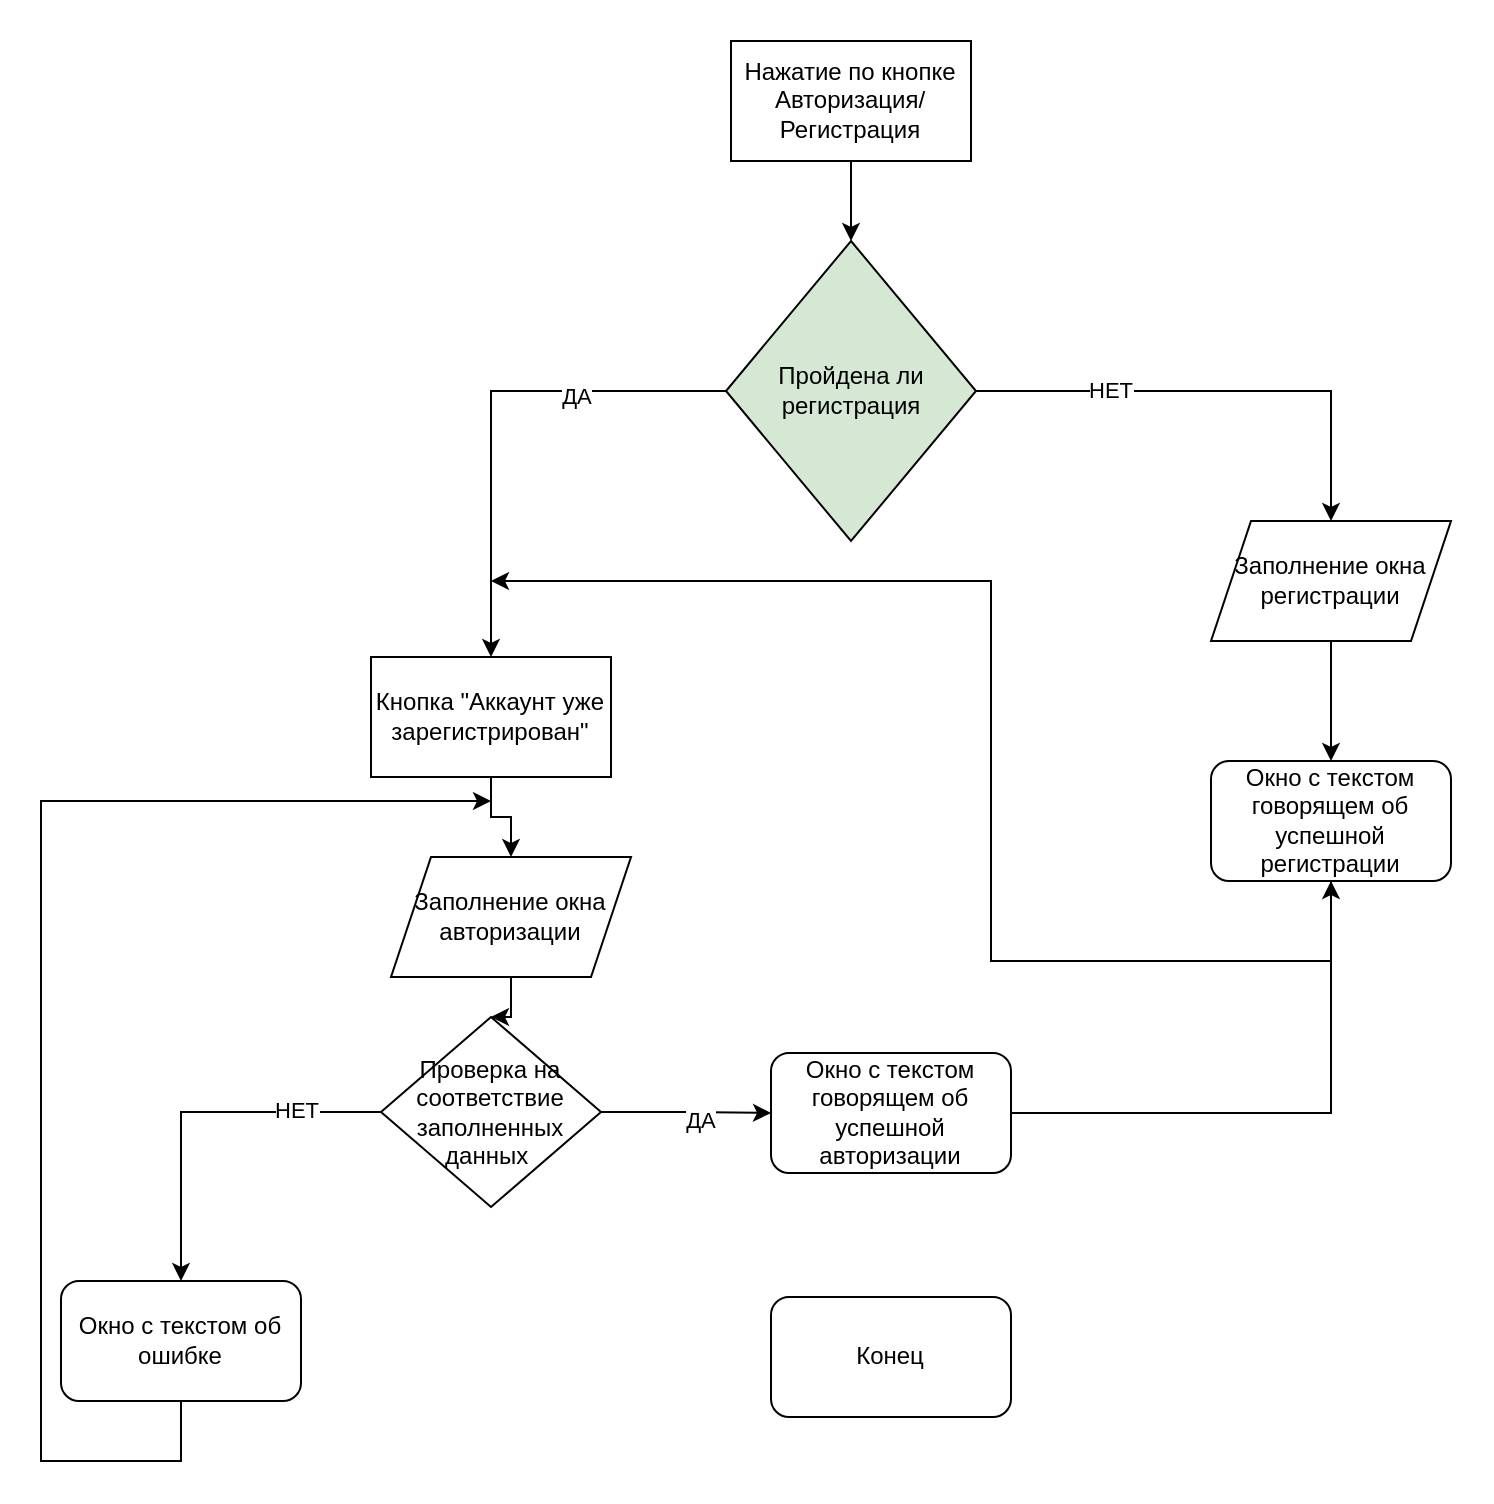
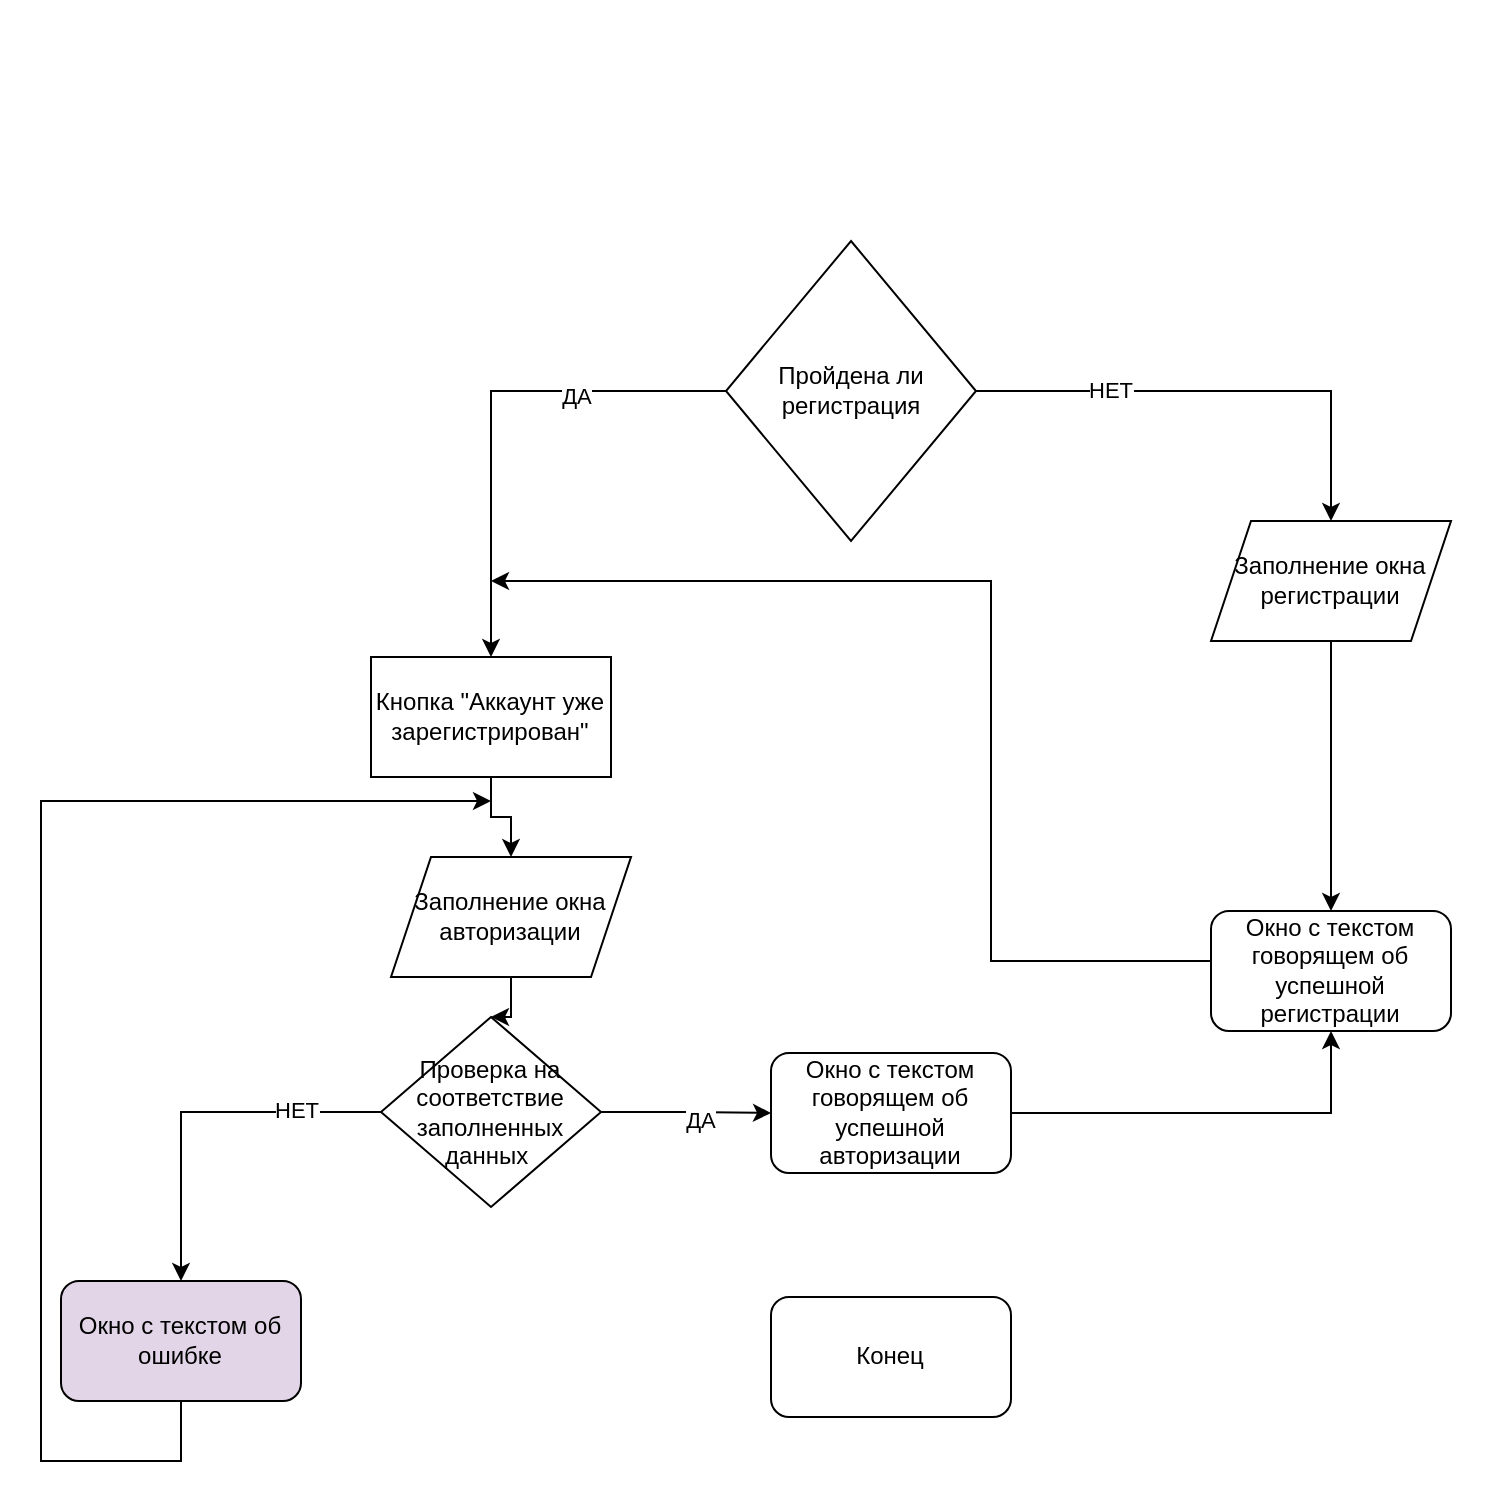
node "Нажатие по кнопке Авторизация/Регистрация": removed
edge "Нажатие по кнопке Авторизация/Регистрация" -> "Пройдена ли регистрация": removed
node "Пройдена ли регистрация": fillcolor #d5e8d4 -> #ffffff
node "Окно с текстом говорящем об успешной регистрации": moved (1331, 821) -> (1331, 971)
node "Окно с текстом об ошибке": fillcolor #ffffff -> #e1d5e7
